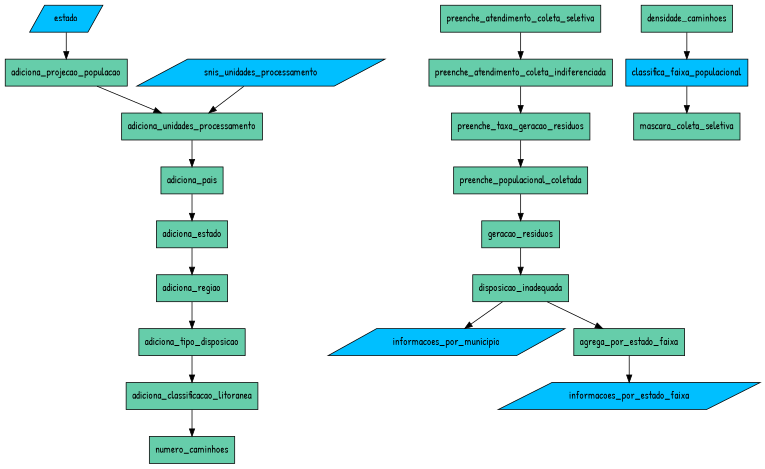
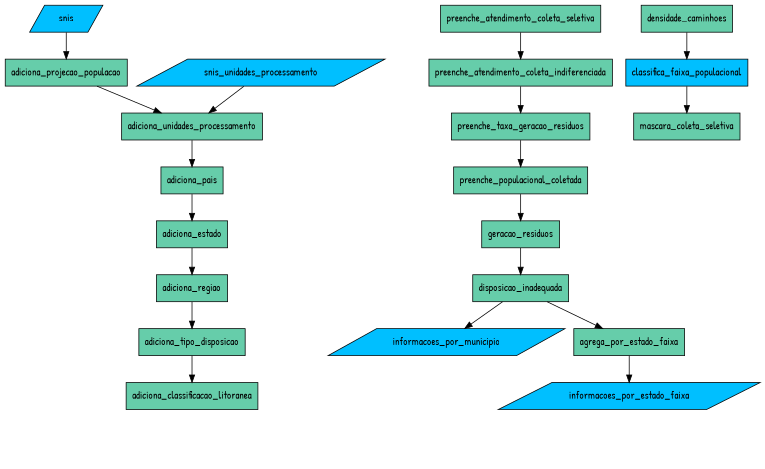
node "estado": label "estado" -> "snis"
node "numero_caminhoes": removed
